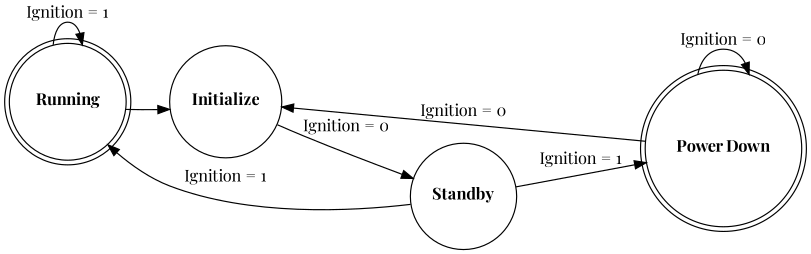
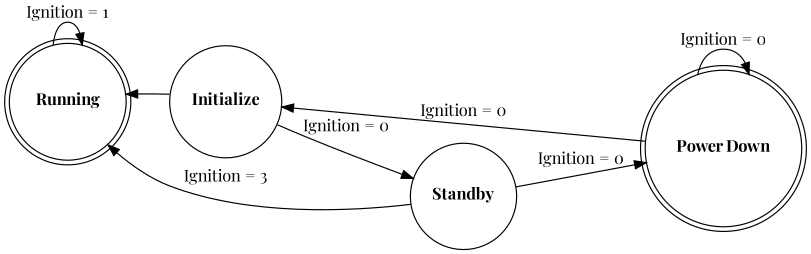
edge "Running" -> "Initialize": reversed
edge "Standby" -> "Power Down": label "Ignition = 1" -> "Ignition = 0"
edge "Standby" -> "Running": label "Ignition = 1" -> "Ignition = 3"
